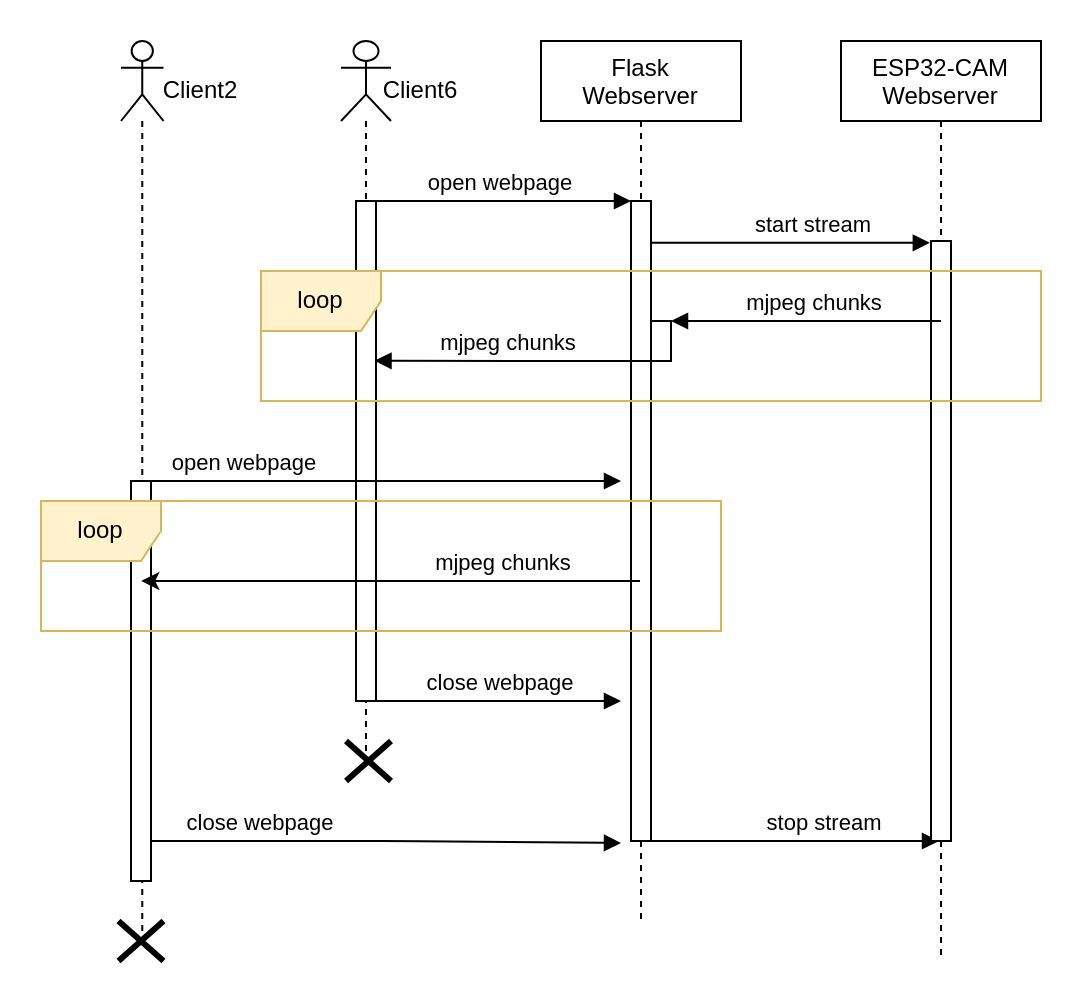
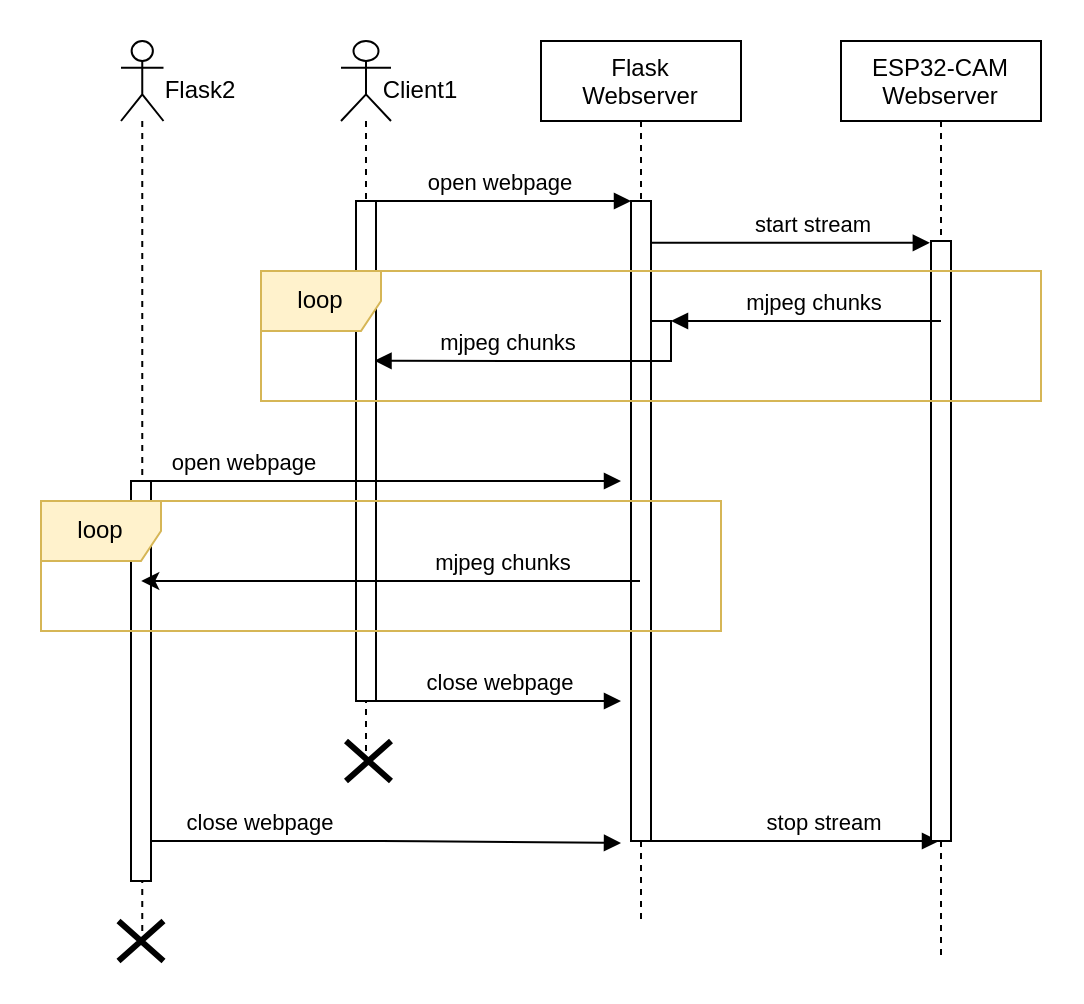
node "Client2": label "Client2" -> "Flask2"
node "Client6": label "Client6" -> "Client1"
